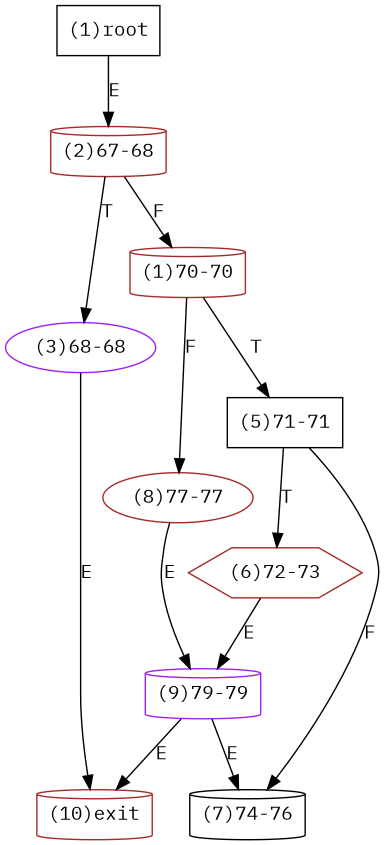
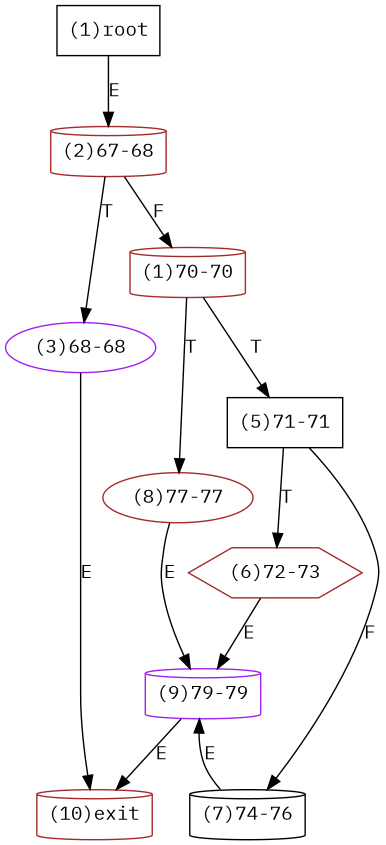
edge "(1)70-70" -> "(8)77-77": label "F" -> "T"
edge "(9)79-79" -> "(7)74-76": reversed
